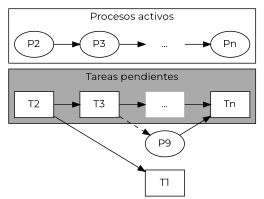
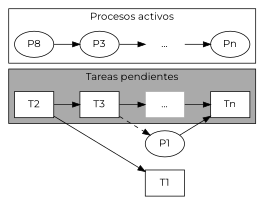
node "P2": label "P2" -> "P8"
node "P9": label "P9" -> "P1"
